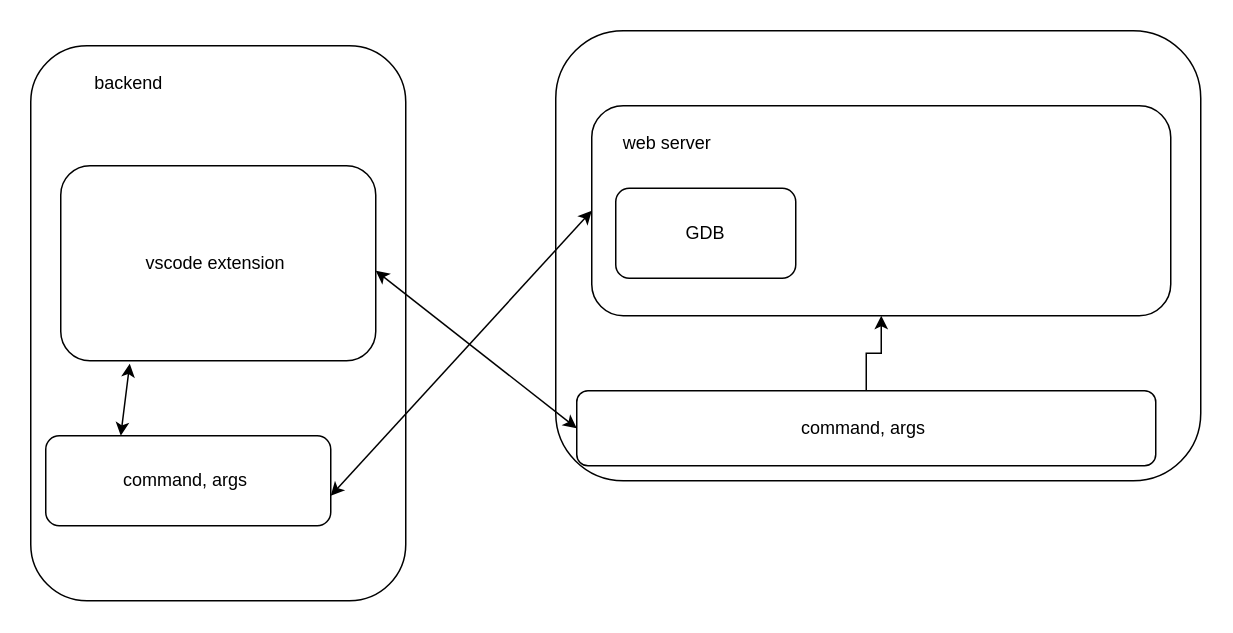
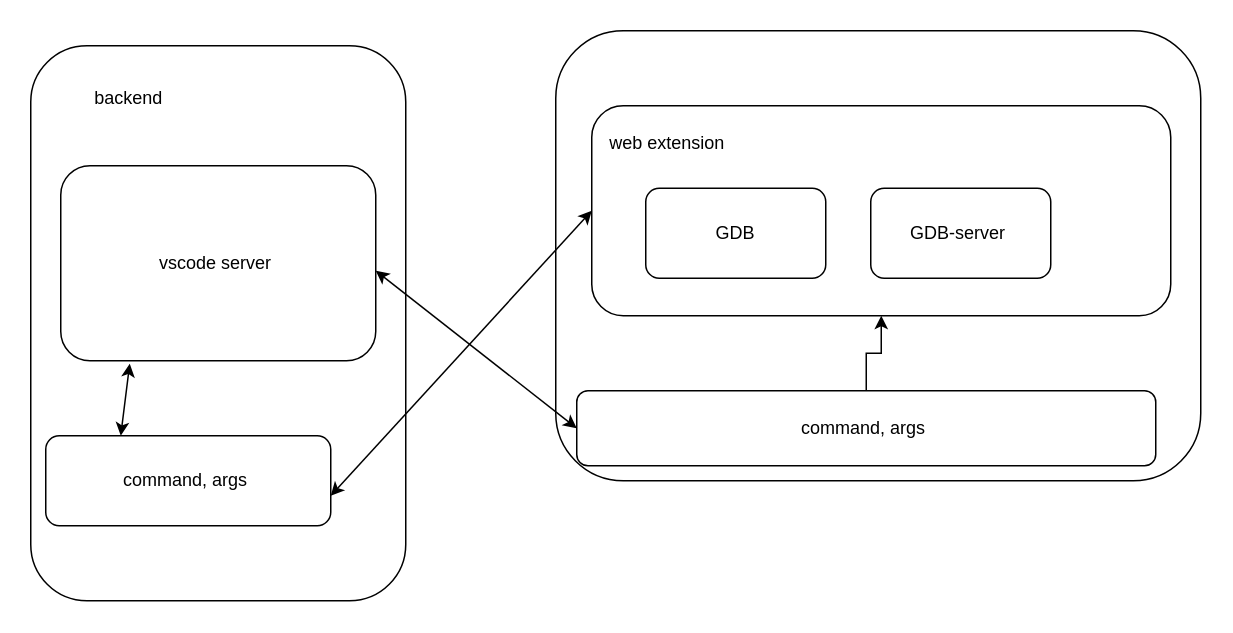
node "backend": moved (128, 83) -> (128, 98)
node "web server": label "web server" -> "web extension"
node "GDB": moved (706, 233) -> (736, 233)
node "GDB-server": added
node "vscode extension": label "vscode extension" -> "vscode server"
